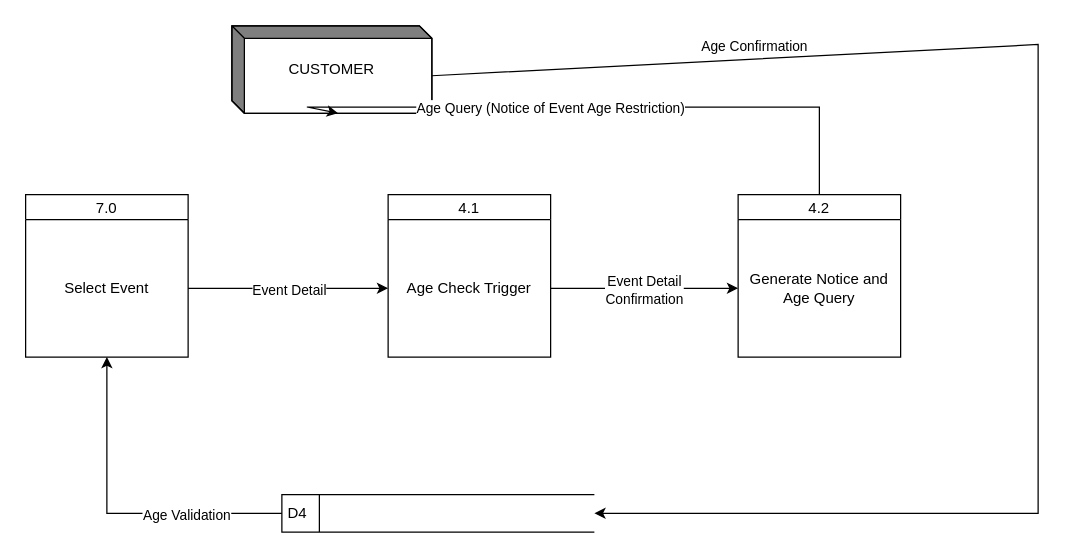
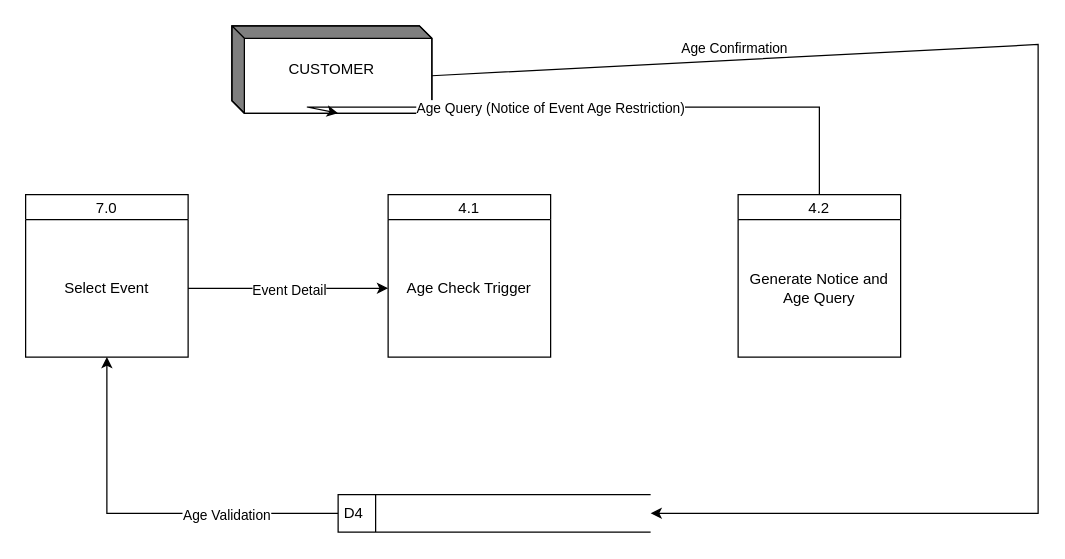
edge "Age Check Trigger" -> "Generate Notice and Age Query": removed, label "Event Detail Confirmation"
node "D4": moved (438, 513) -> (494, 513)
